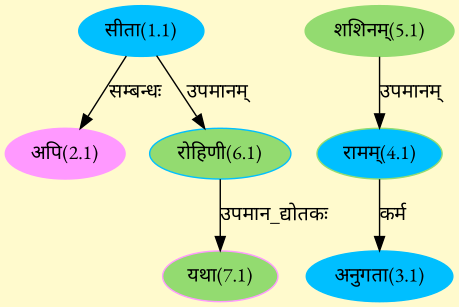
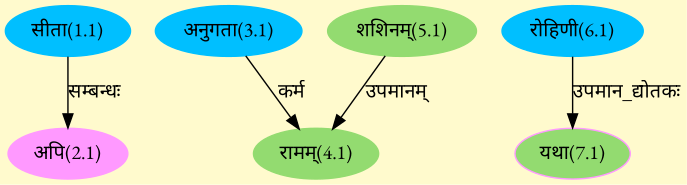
edge "सीता(1.1)" -> "रोहिणी(6.1)": removed, label "उपमानम्"
node "रोहिणी(6.1)": fillcolor #93db70 -> #00bfff
node "रामम्(4.1)": fillcolor #00bfff -> #93db70
edge "रामम्(4.1)" -> "अनुगता(3.1)": reversed
